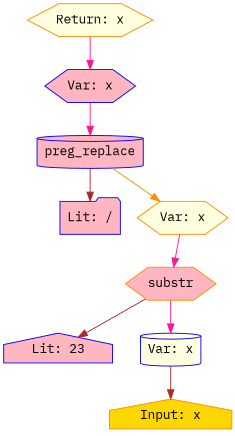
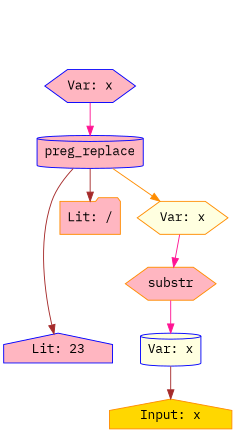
node "Return: x": removed
node "Lit: /": color blue -> darkorange
edge "substr" -> "Lit: 23": now "preg_replace" -> "Lit: 23"
